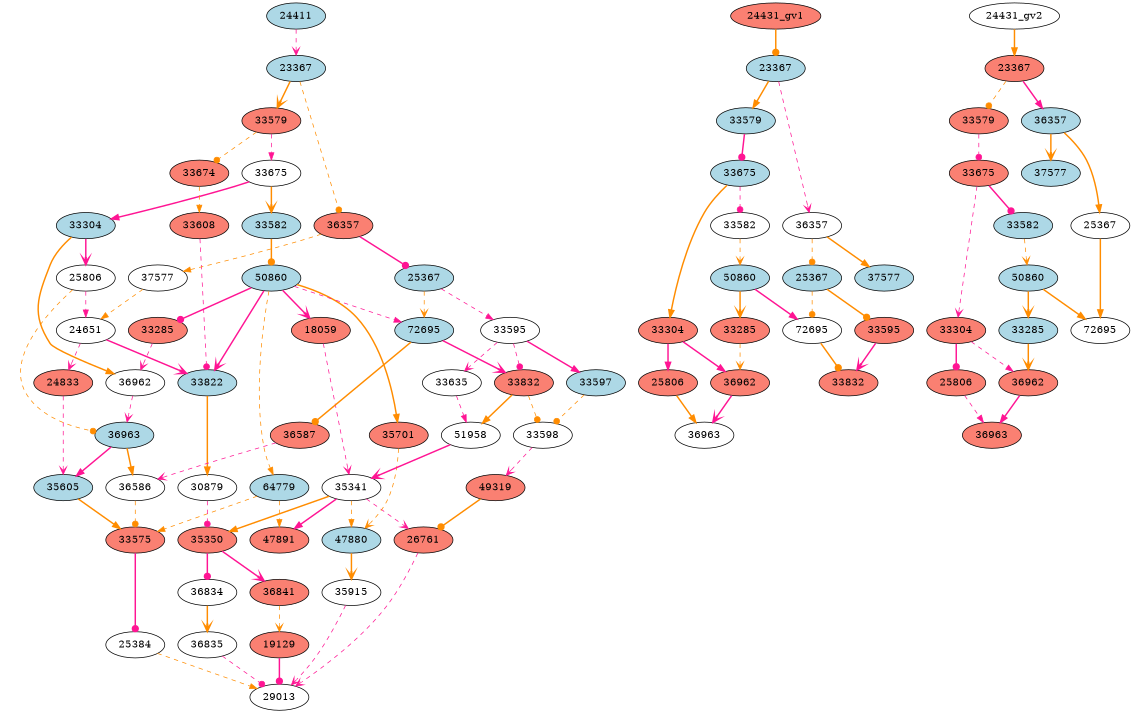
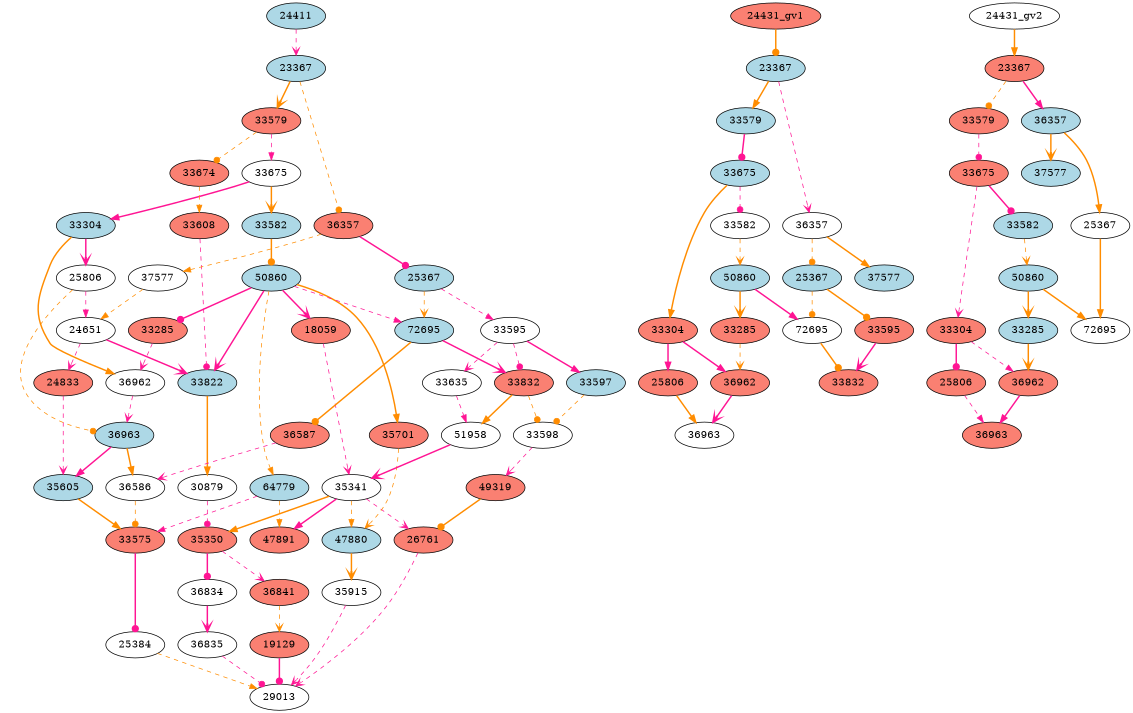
edge "64779" -> "33575": color darkorange -> deeppink
edge "35350" -> "36841": style bold -> dashed
edge "36834" -> "36835": color darkorange -> deeppink
